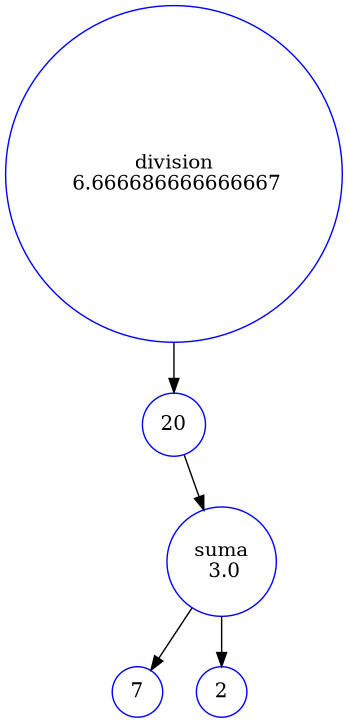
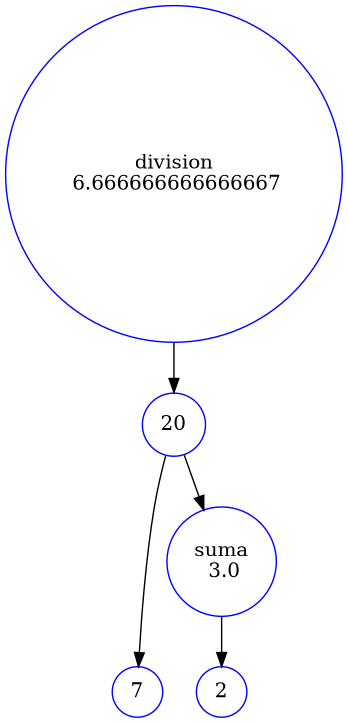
node "division 6.666686666666667": label "division 6.666686666666667" -> "division 6.666666666666667"
edge "suma 3.0" -> "7": now "20" -> "7"
